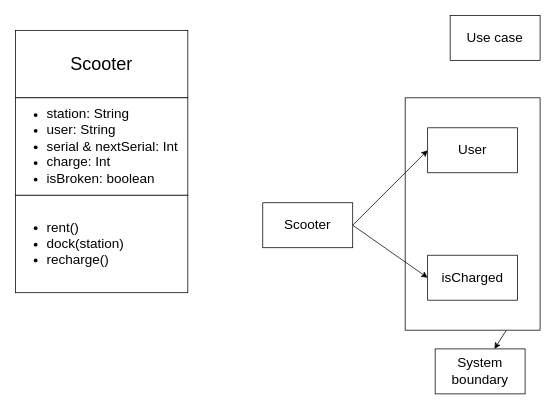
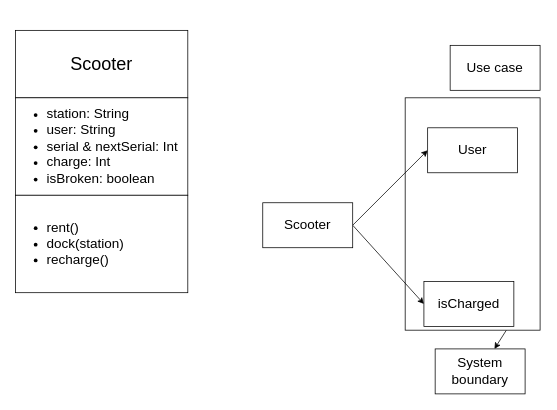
node "Use case": moved (495, 38) -> (495, 68)
node "isCharged": moved (473, 278) -> (469, 304)
